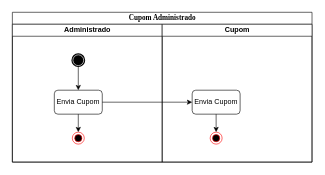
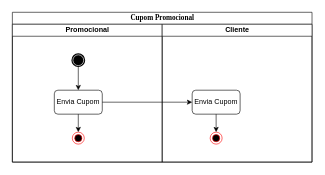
node "Cupom Administrado": label "Cupom Administrado" -> "Cupom Promocional"
node "Administrado": label "Administrado" -> "Promocional"
node "Cupom": label "Cupom" -> "Cliente"
